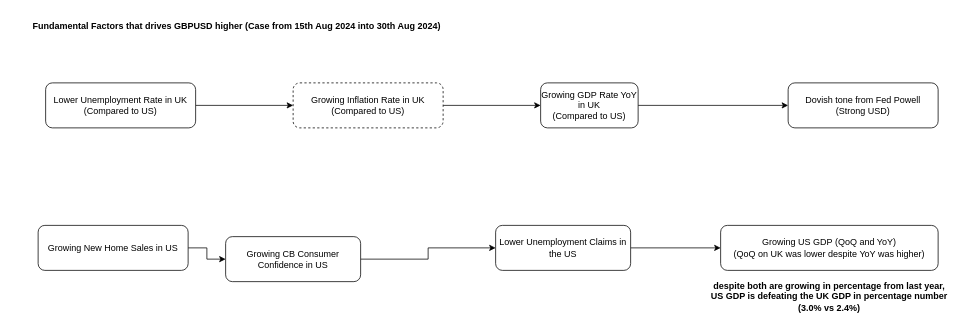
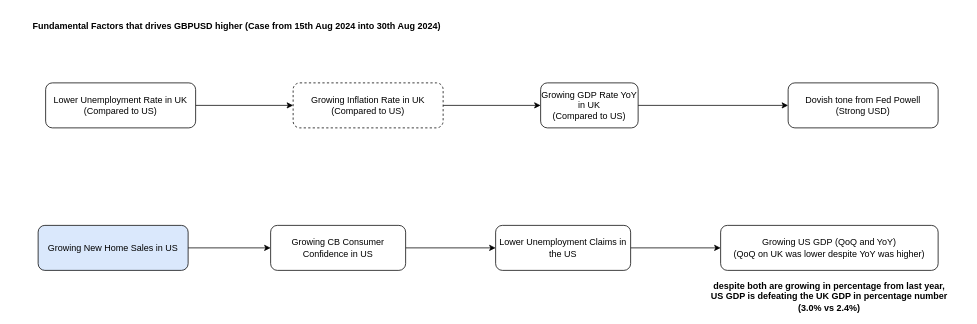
node "Growing New Home Sales in US": fillcolor #ffffff -> #dae8fc
node "Growing CB Consumer Confidence in US": moved (293, 259) -> (338, 248)
